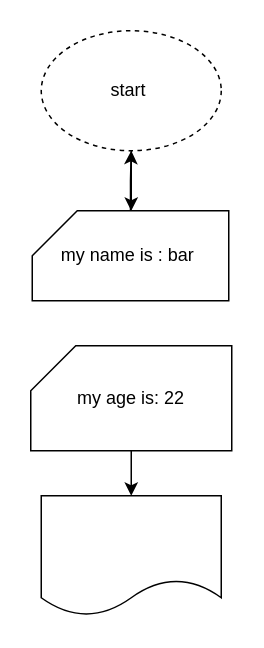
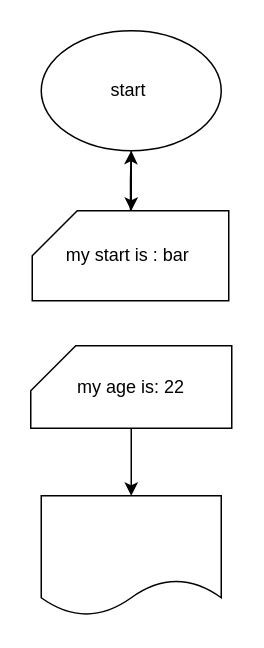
node "start": style dashed -> solid
node "my name is : bar": label "my name is : bar" -> "my start is : bar"
node "my age is: 22": size 201x105 -> 201x83
